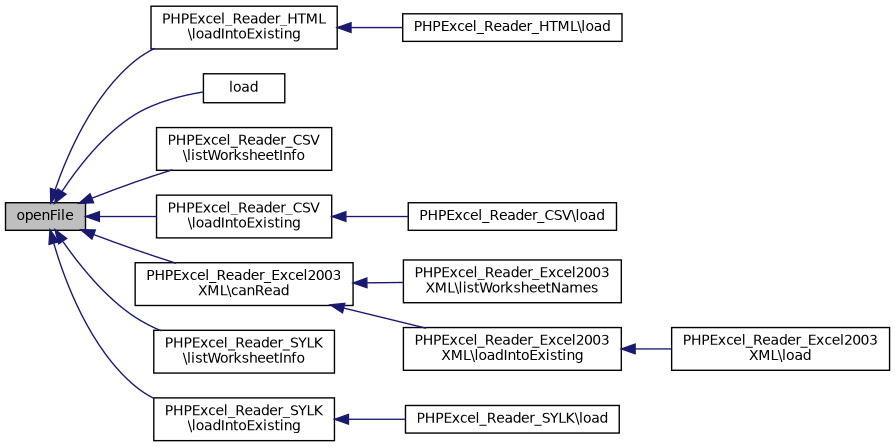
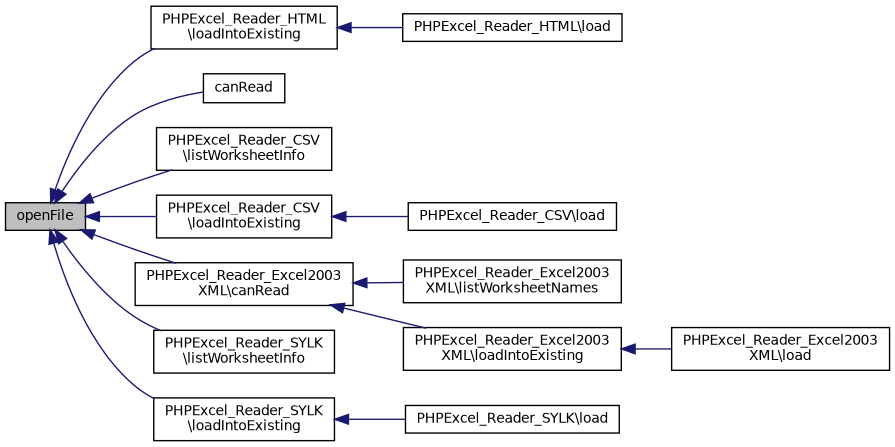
node "load": label "load" -> "canRead"
